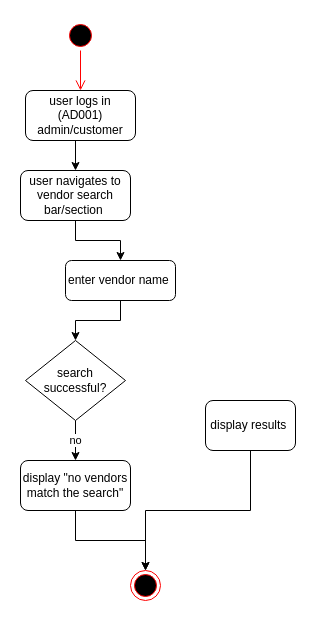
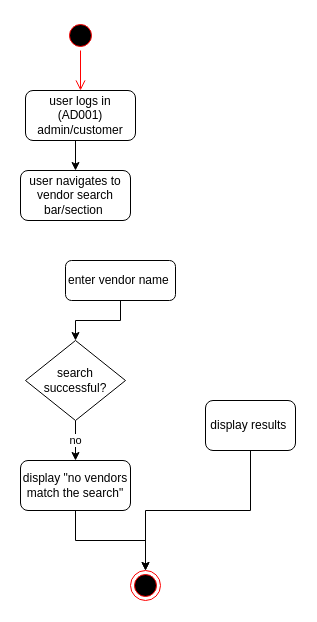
edge "user navigates to vendor search bar/section" -> "enter vendor name": removed
